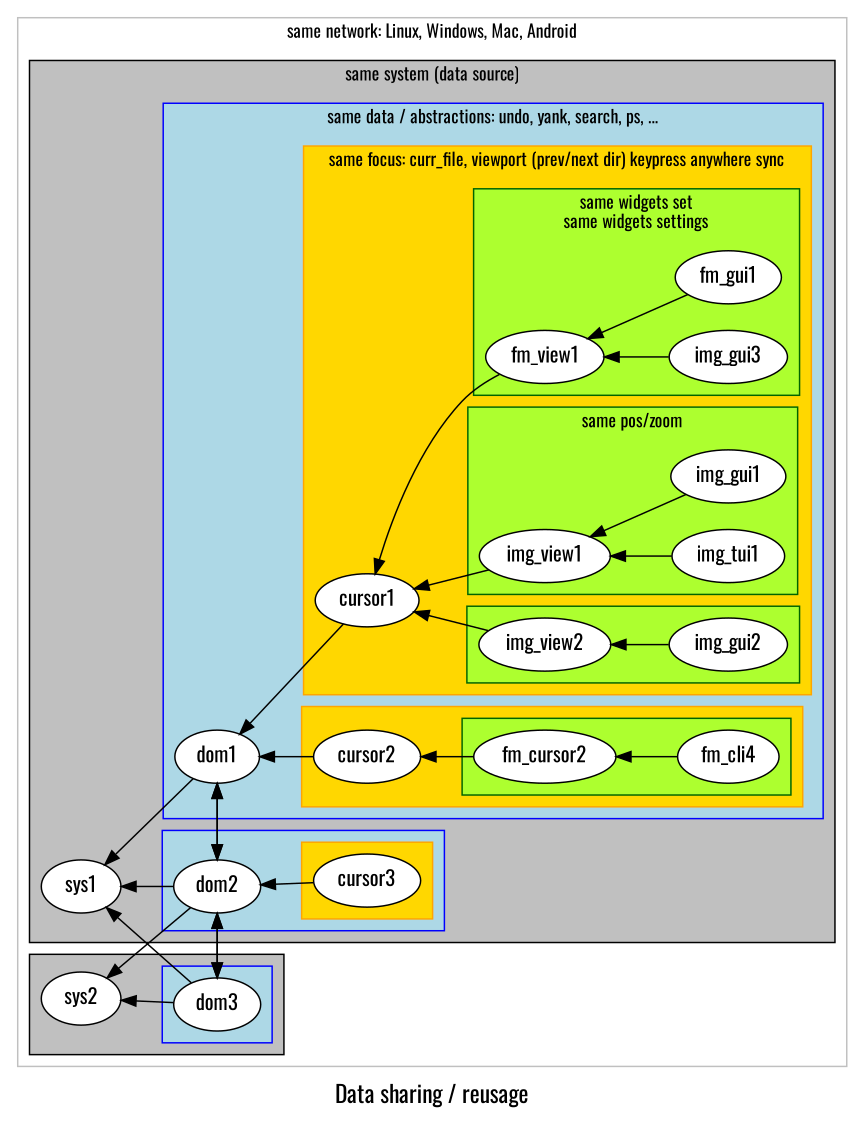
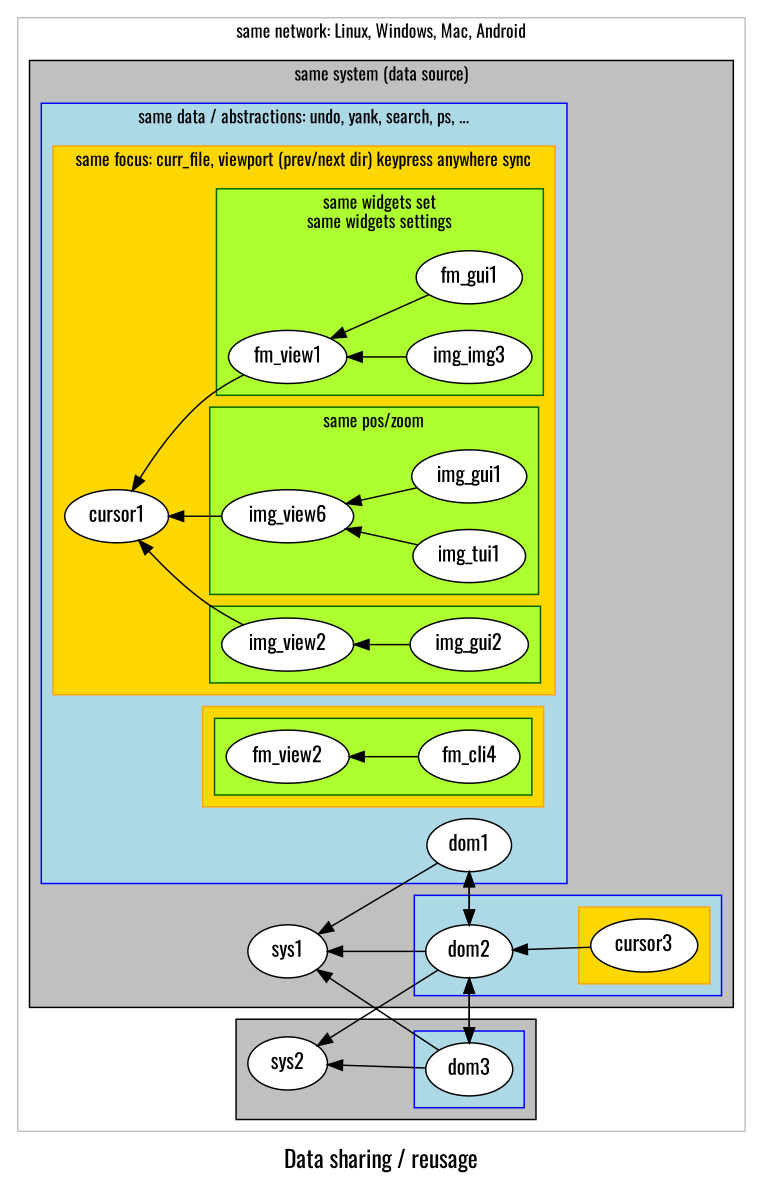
node "img_gui3": label "img_gui3" -> "img_img3"
node "img_view1": label "img_view1" -> "img_view6"
edge "cursor1" -> "dom1": removed
node "cursor2": removed
node "fm_cursor2": label "fm_cursor2" -> "fm_view2"
